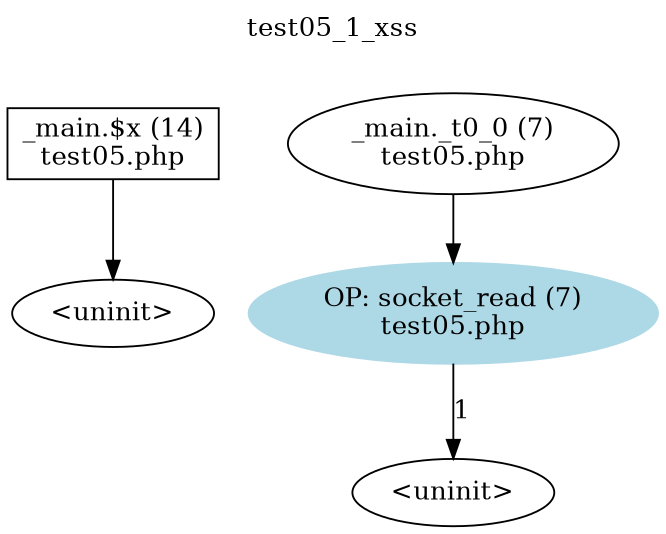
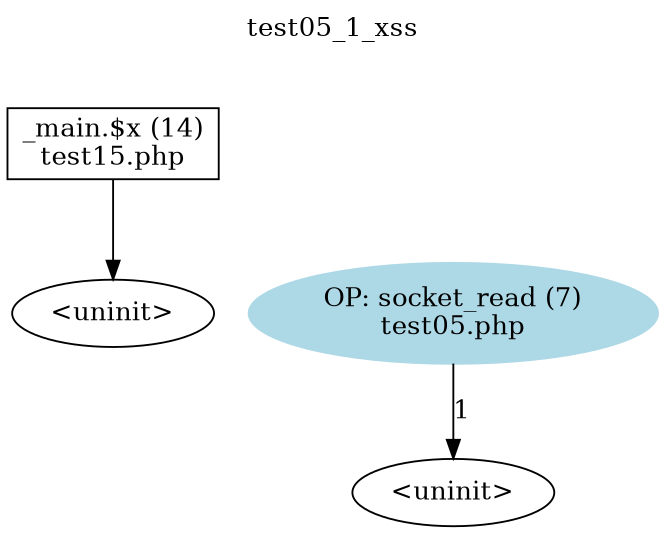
node "_main.$x (14) test05.php": label "_main.$x (14) test05.php" -> "_main.$x (14) test15.php"
node "_main._t0_0 (7) test05.php": removed
